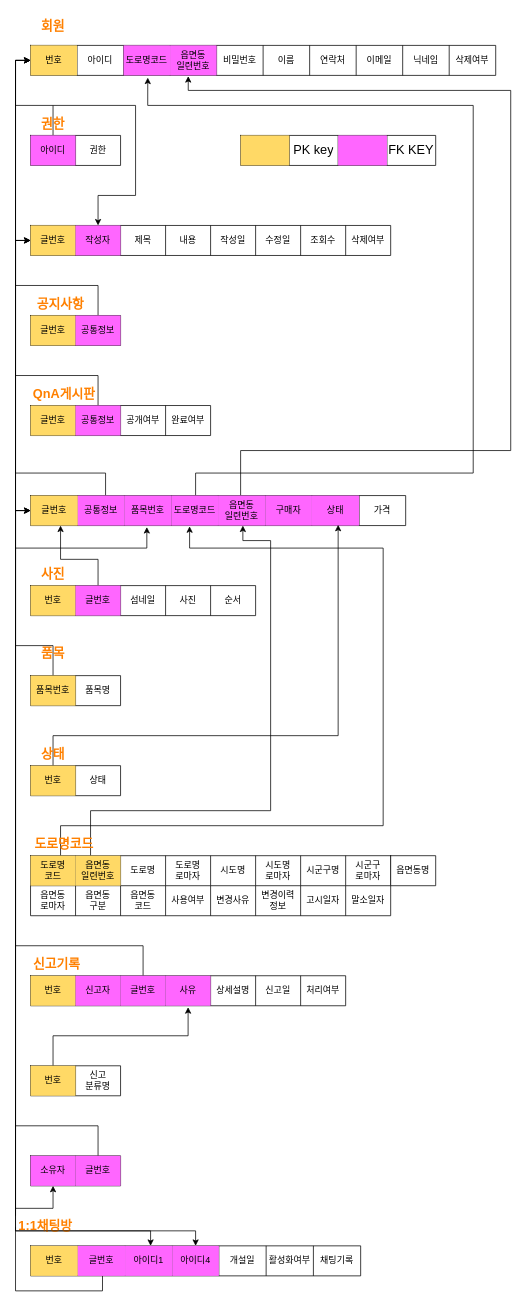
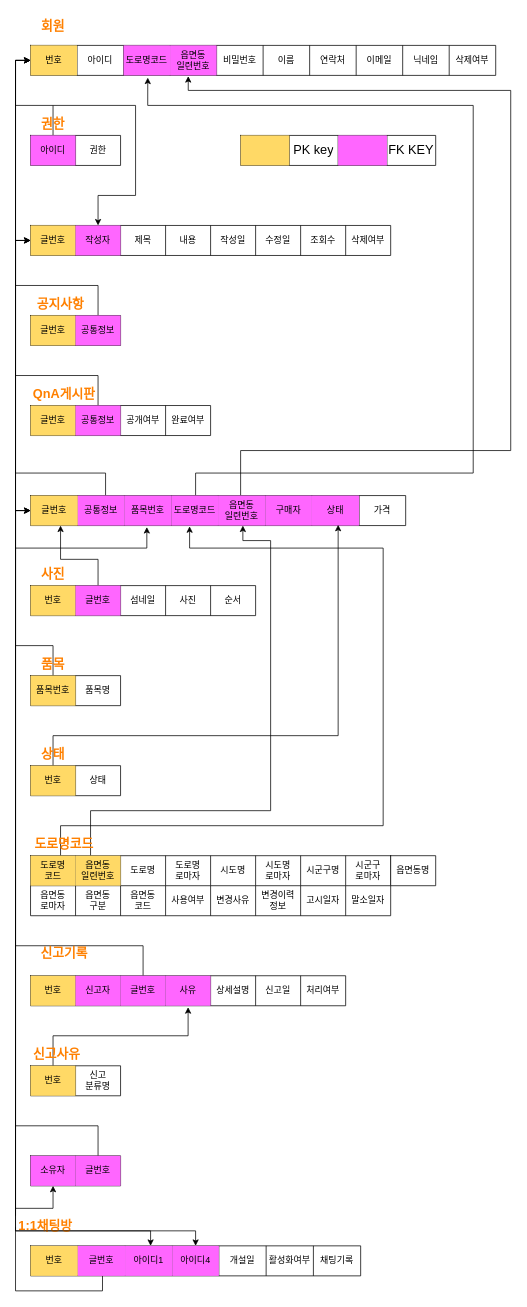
node "품목": moved (53, 653) -> (53, 664)
node "신고기록": moved (57, 964) -> (64, 953)
node "신고사유": added
